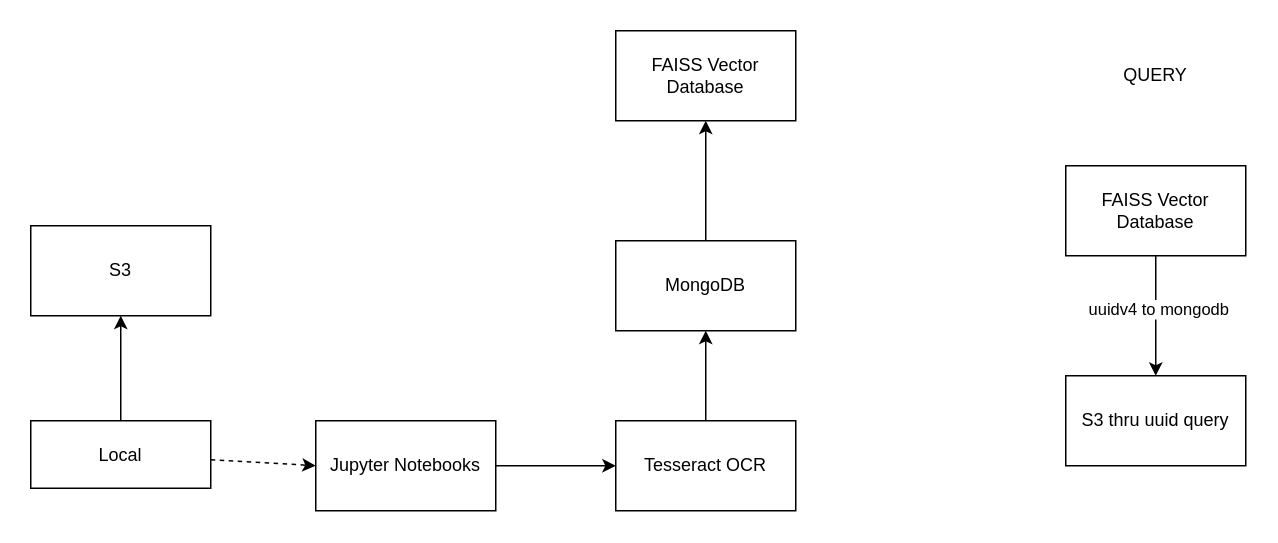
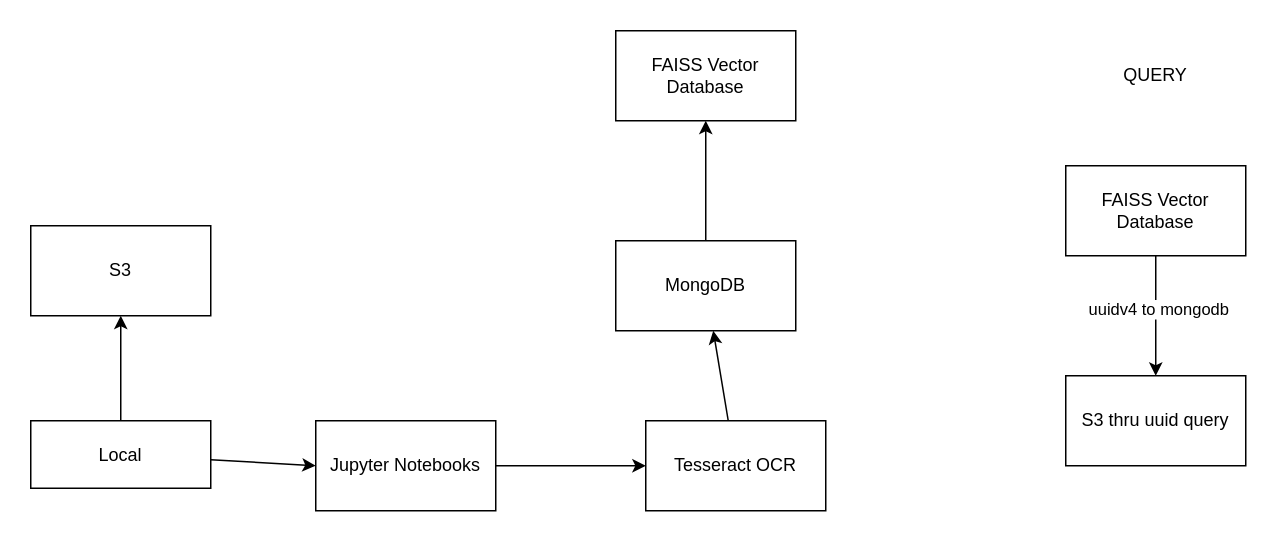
edge "Local" -> "Jupyter Notebooks": style dashed -> solid
node "Tesseract OCR": moved (706, 466) -> (736, 466)
